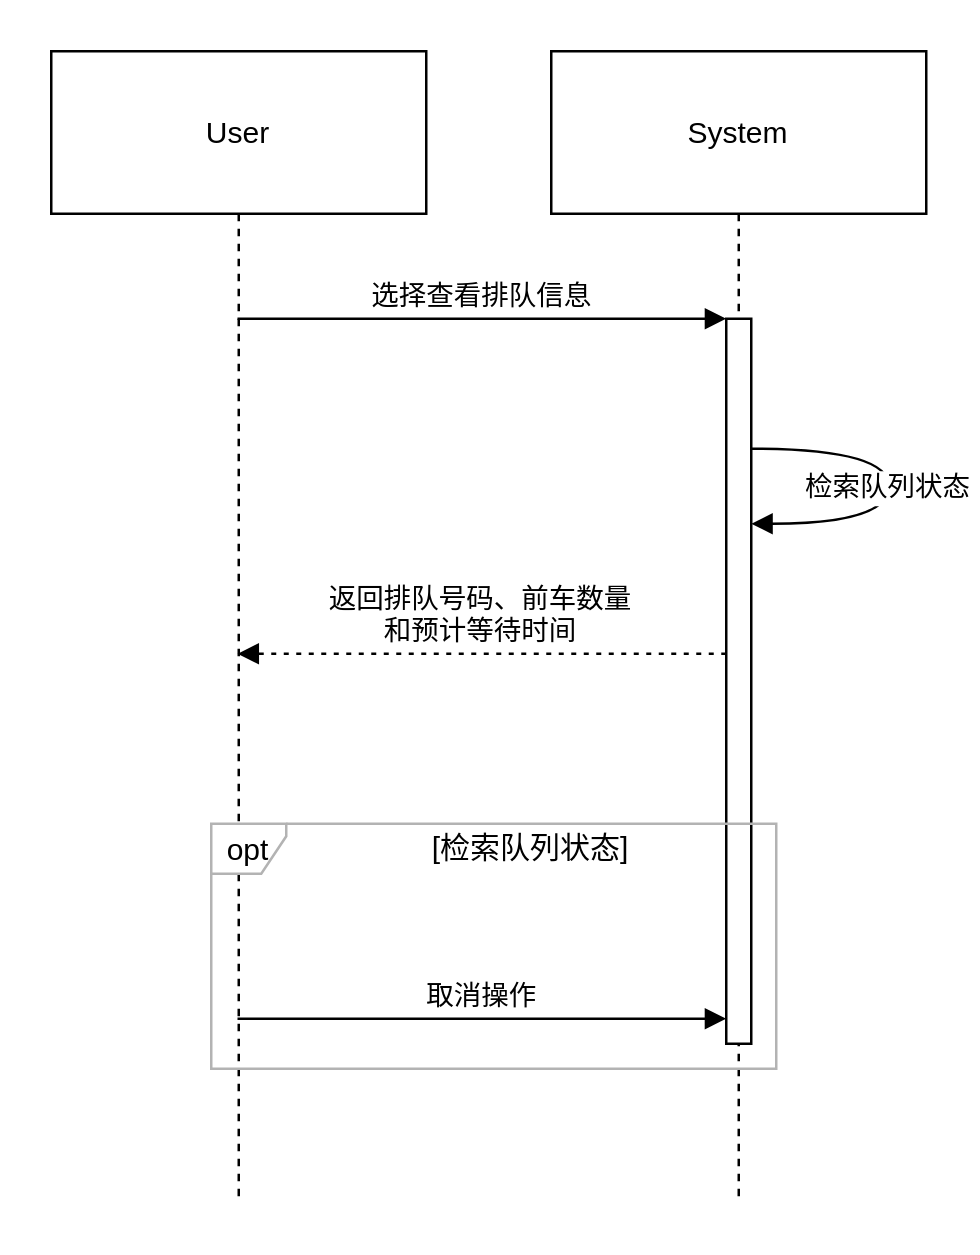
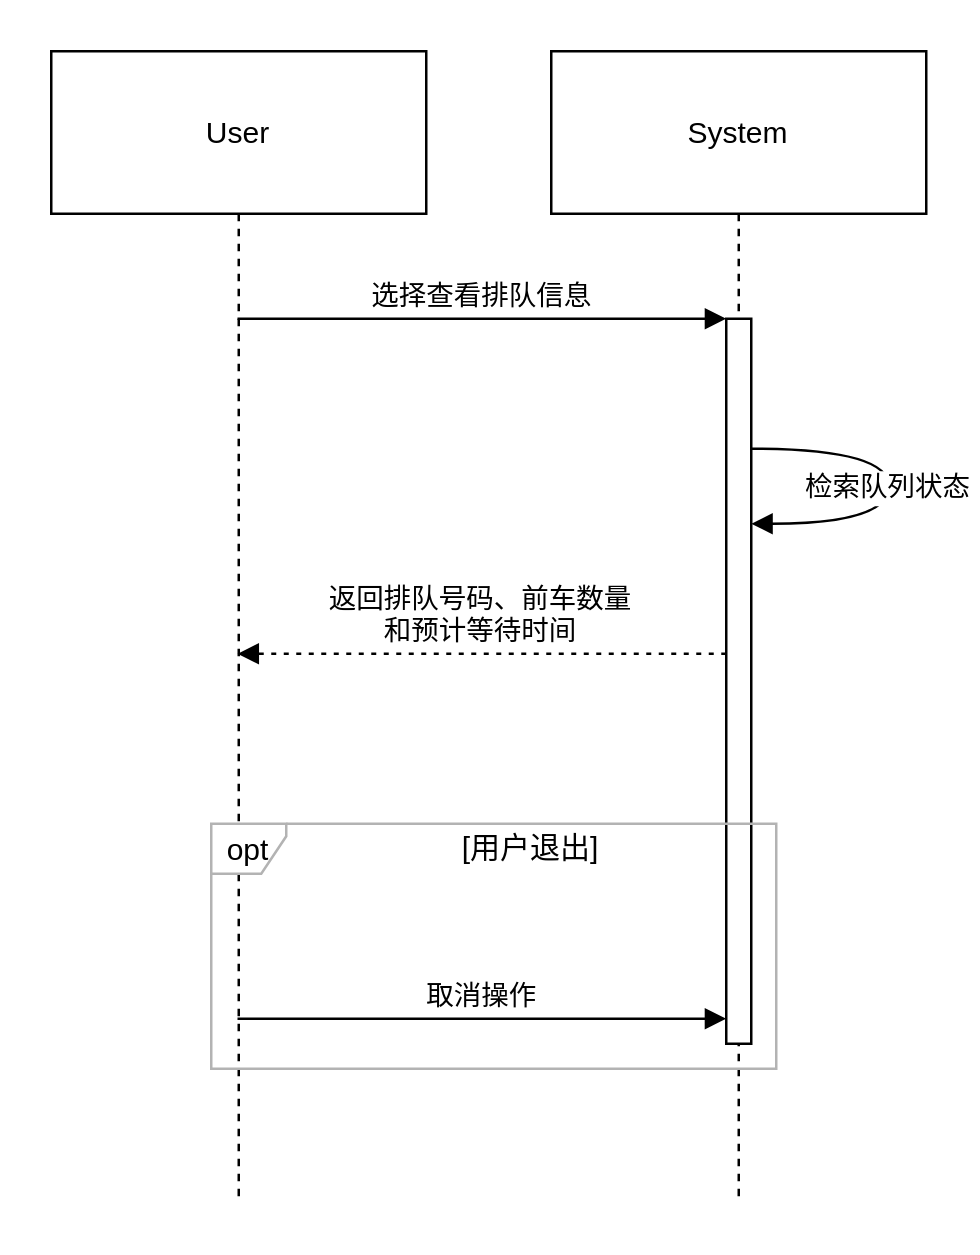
node "[检索队列状态]": label "[检索队列状态]" -> "[用户退出]"
